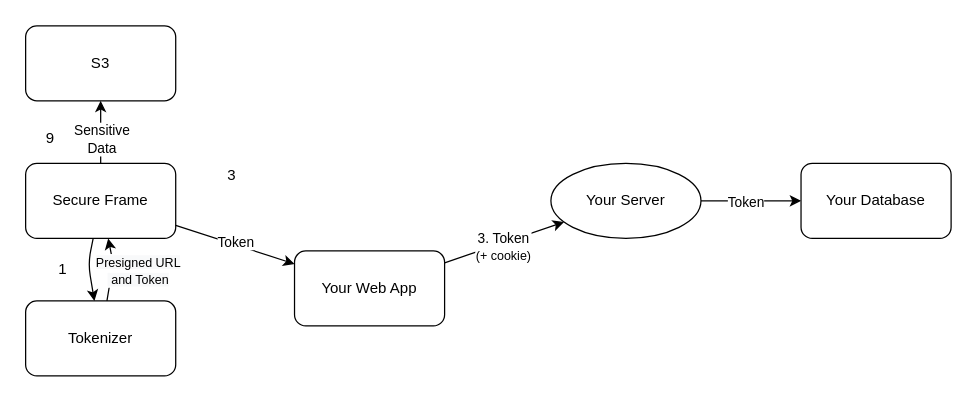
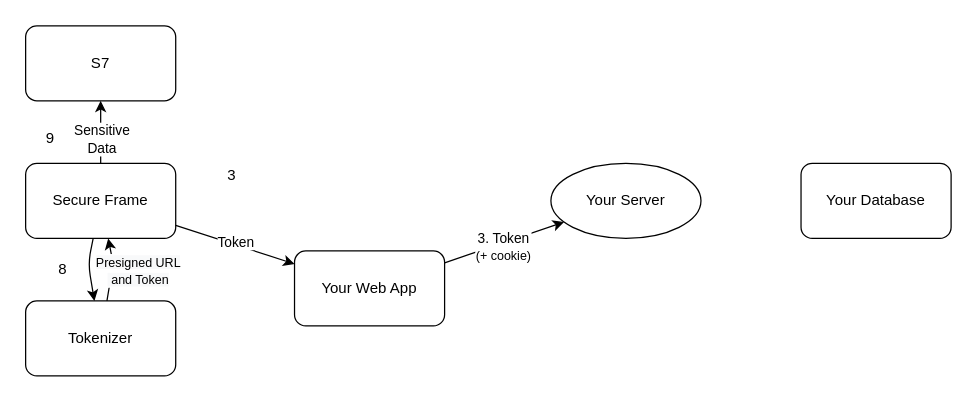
node "S3": label "S3" -> "S7"
edge "Your Server" -> "Your Database": removed, label "Token"
node "1": label "1" -> "8"
